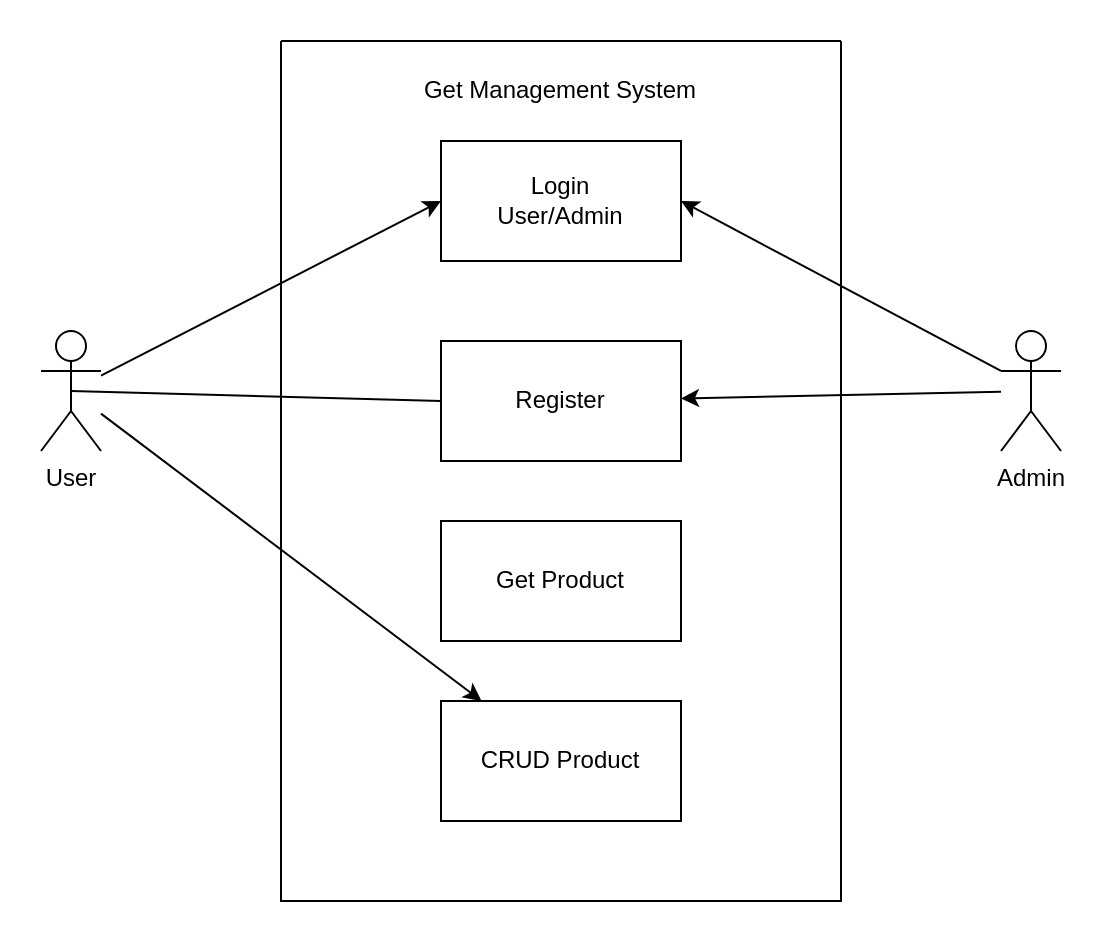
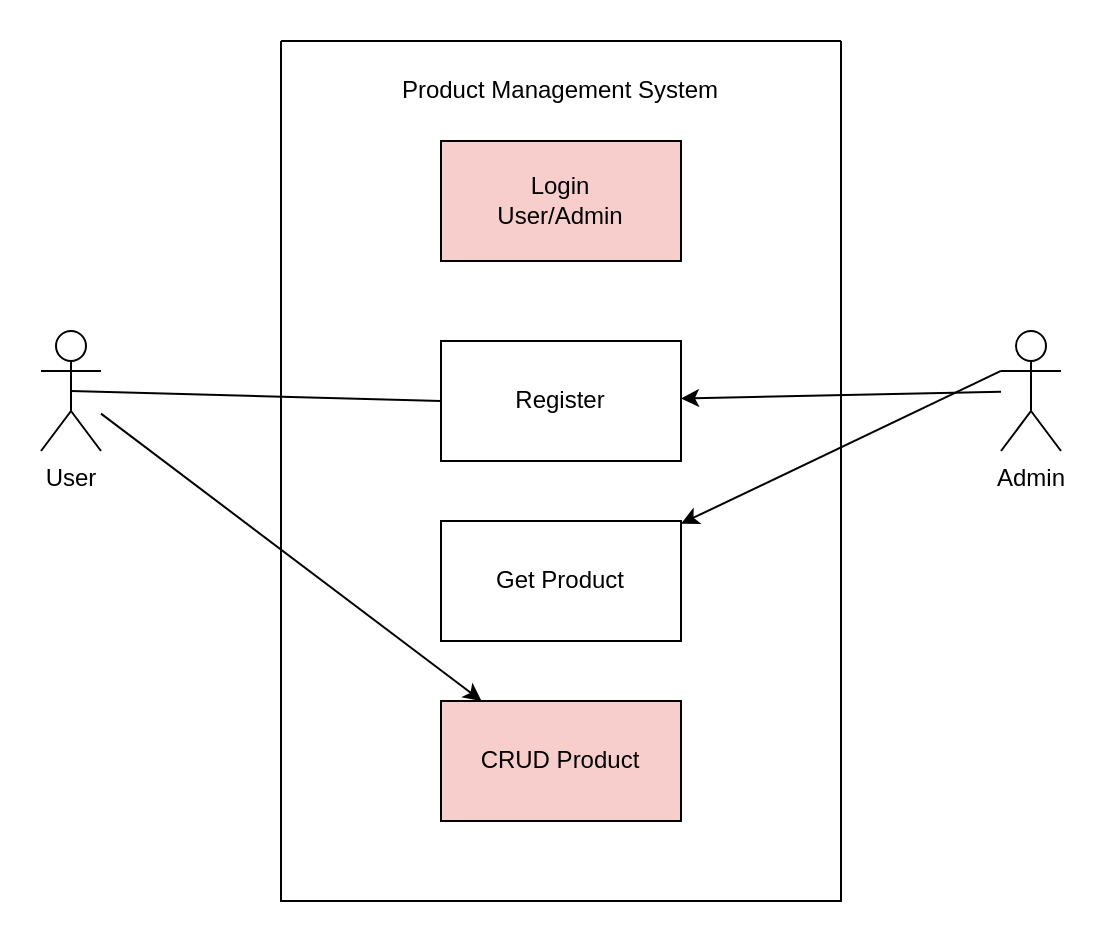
node "Get Management System": label "Get Management System" -> "Product Management System"
node "Login User/Admin": fillcolor #ffffff -> #f8cecc
edge "Admin" -> "Login User/Admin": now "Admin" -> "Get Product"
edge "User" -> "Login User/Admin": removed
node "CRUD Product": fillcolor #ffffff -> #f8cecc
